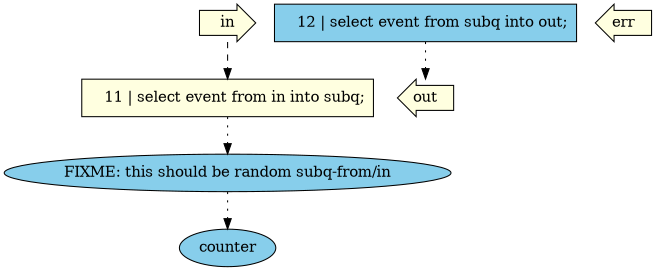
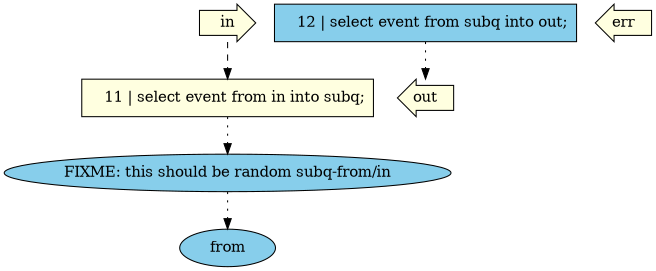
node "counter": label "counter" -> "from"
